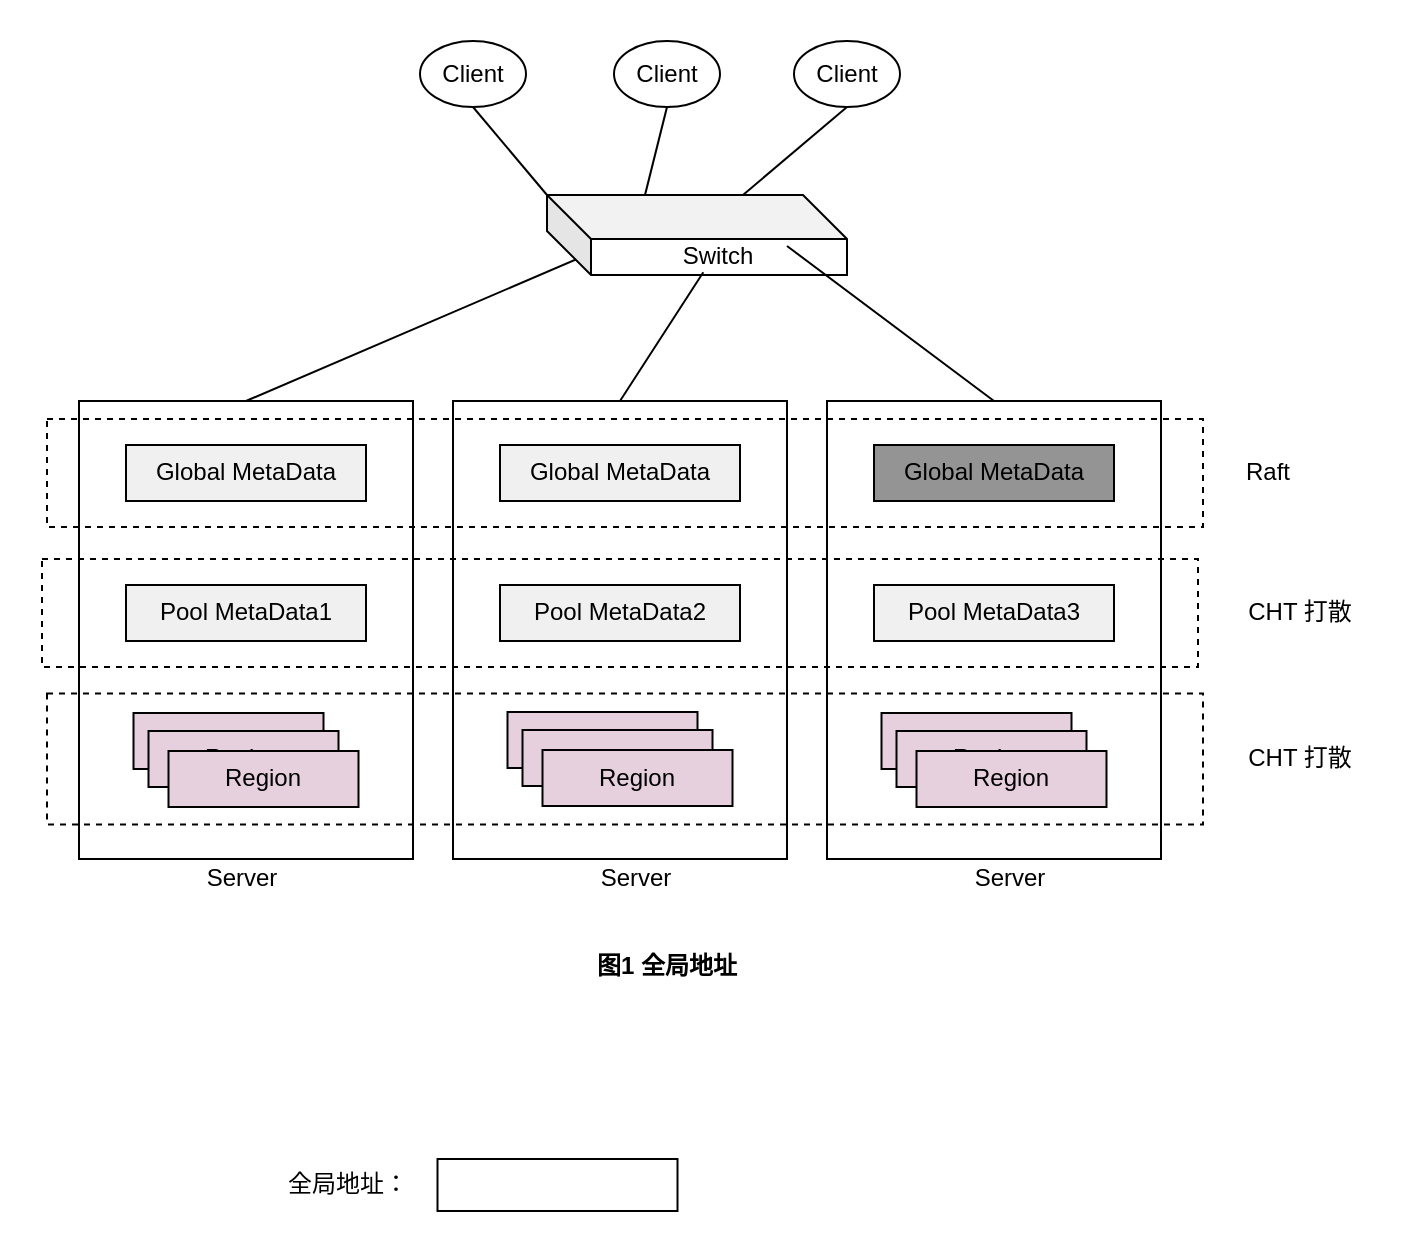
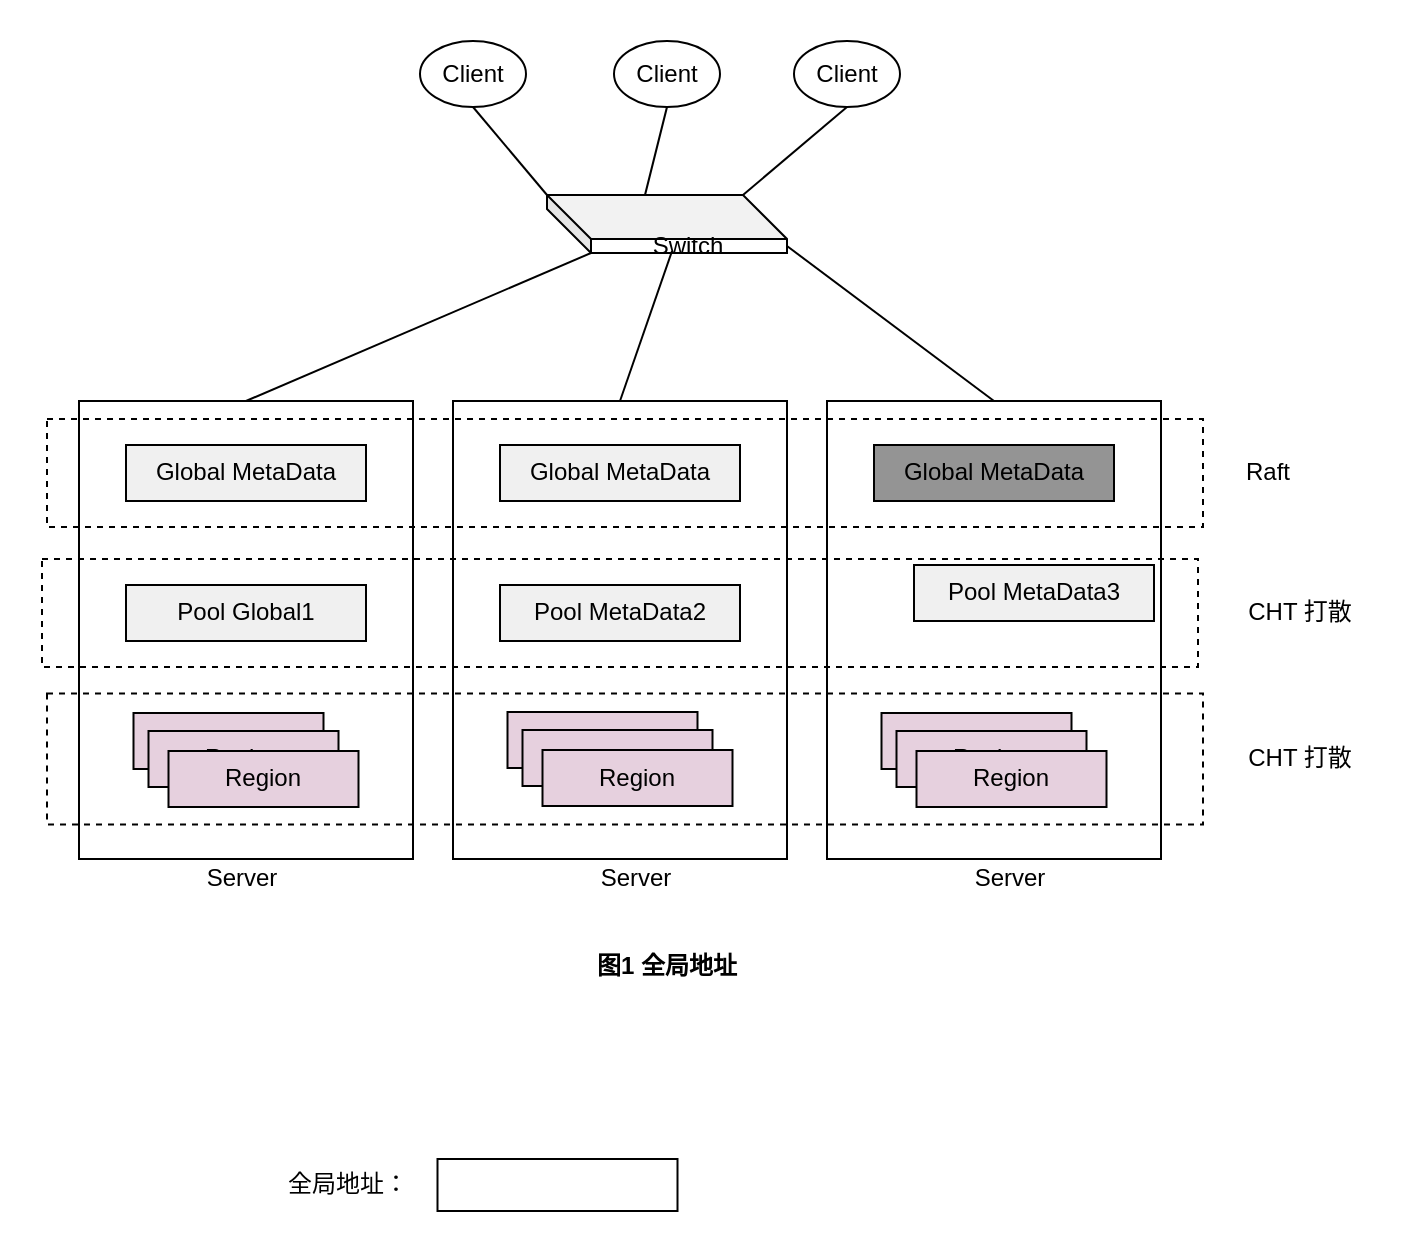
node "Switch": size 300x80 -> 240x58
node "Pool MetaData1": label "Pool MetaData1" -> "Pool Global1"
node "Pool MetaData3": moved (994, 613) -> (1034, 593)
